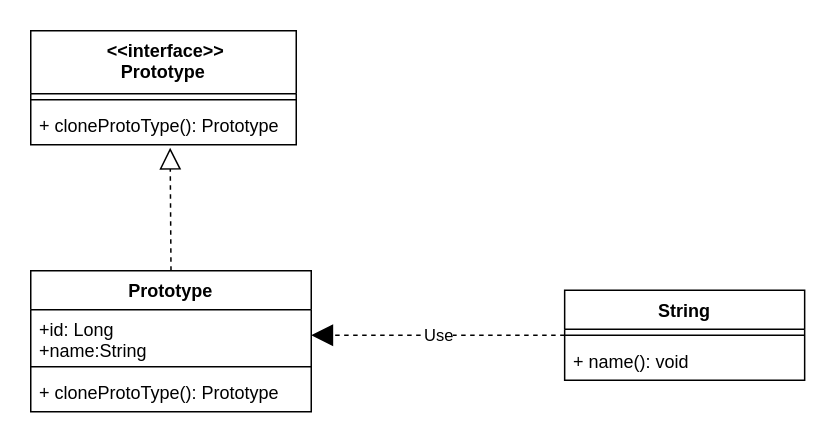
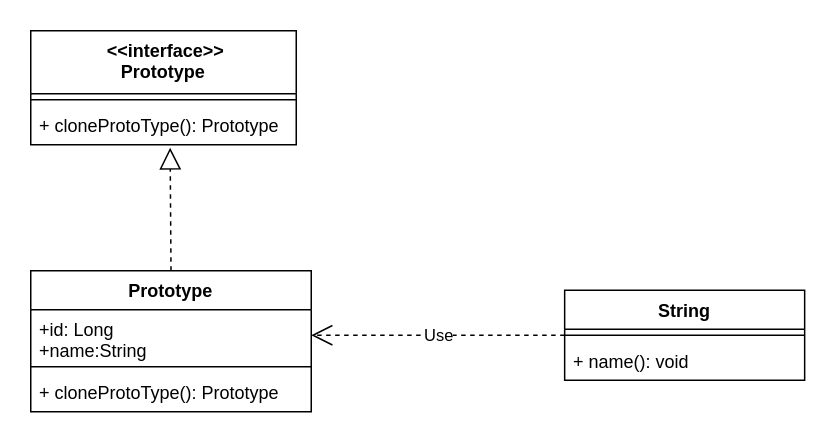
edge "String" -> "+id: Long +name:String": arrowhead block -> open
